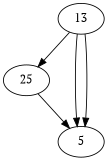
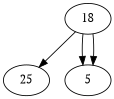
node "13": label "13" -> "18"
edge "25" -> "5": removed
